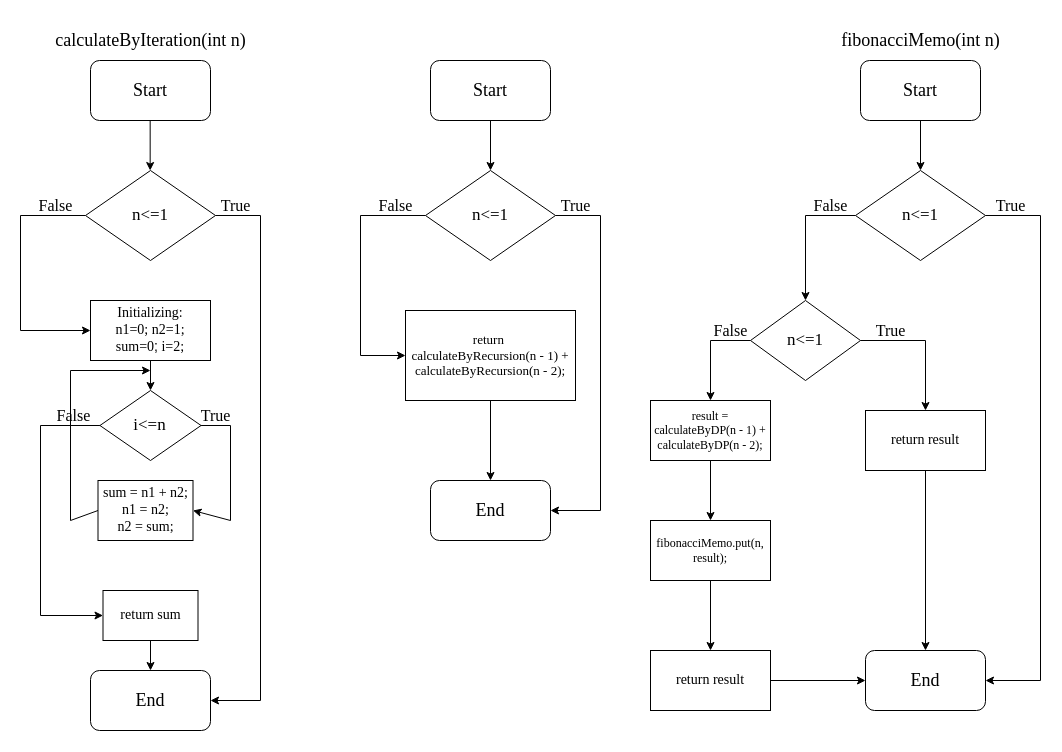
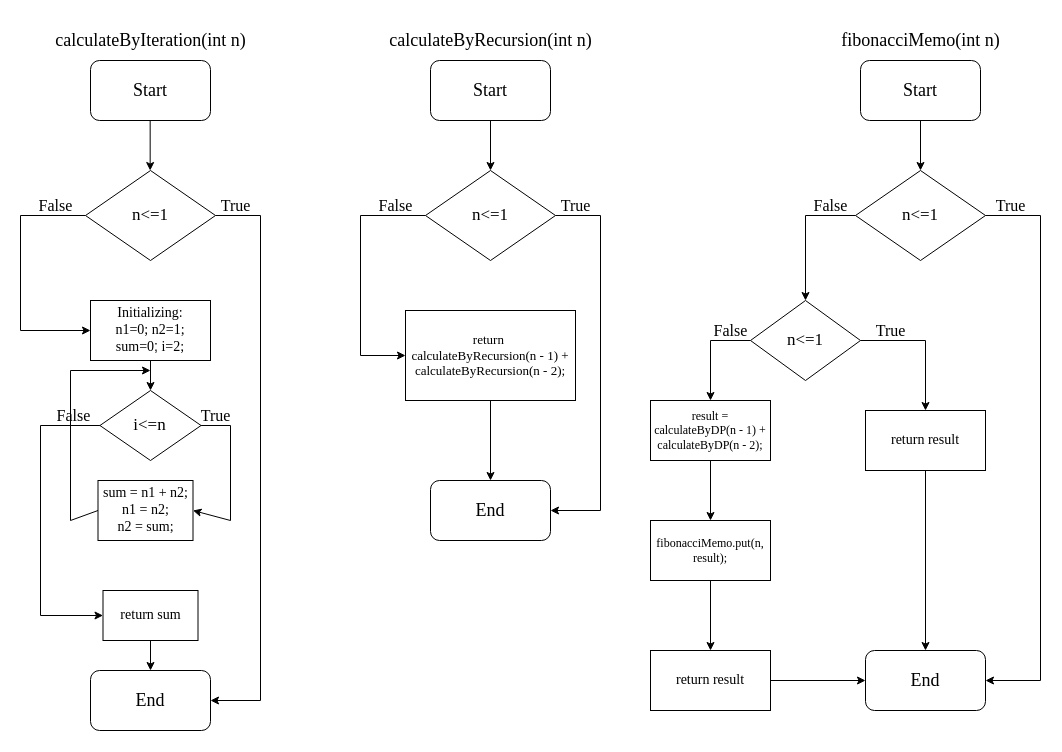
node "calculateByRecursion(int n)": added
